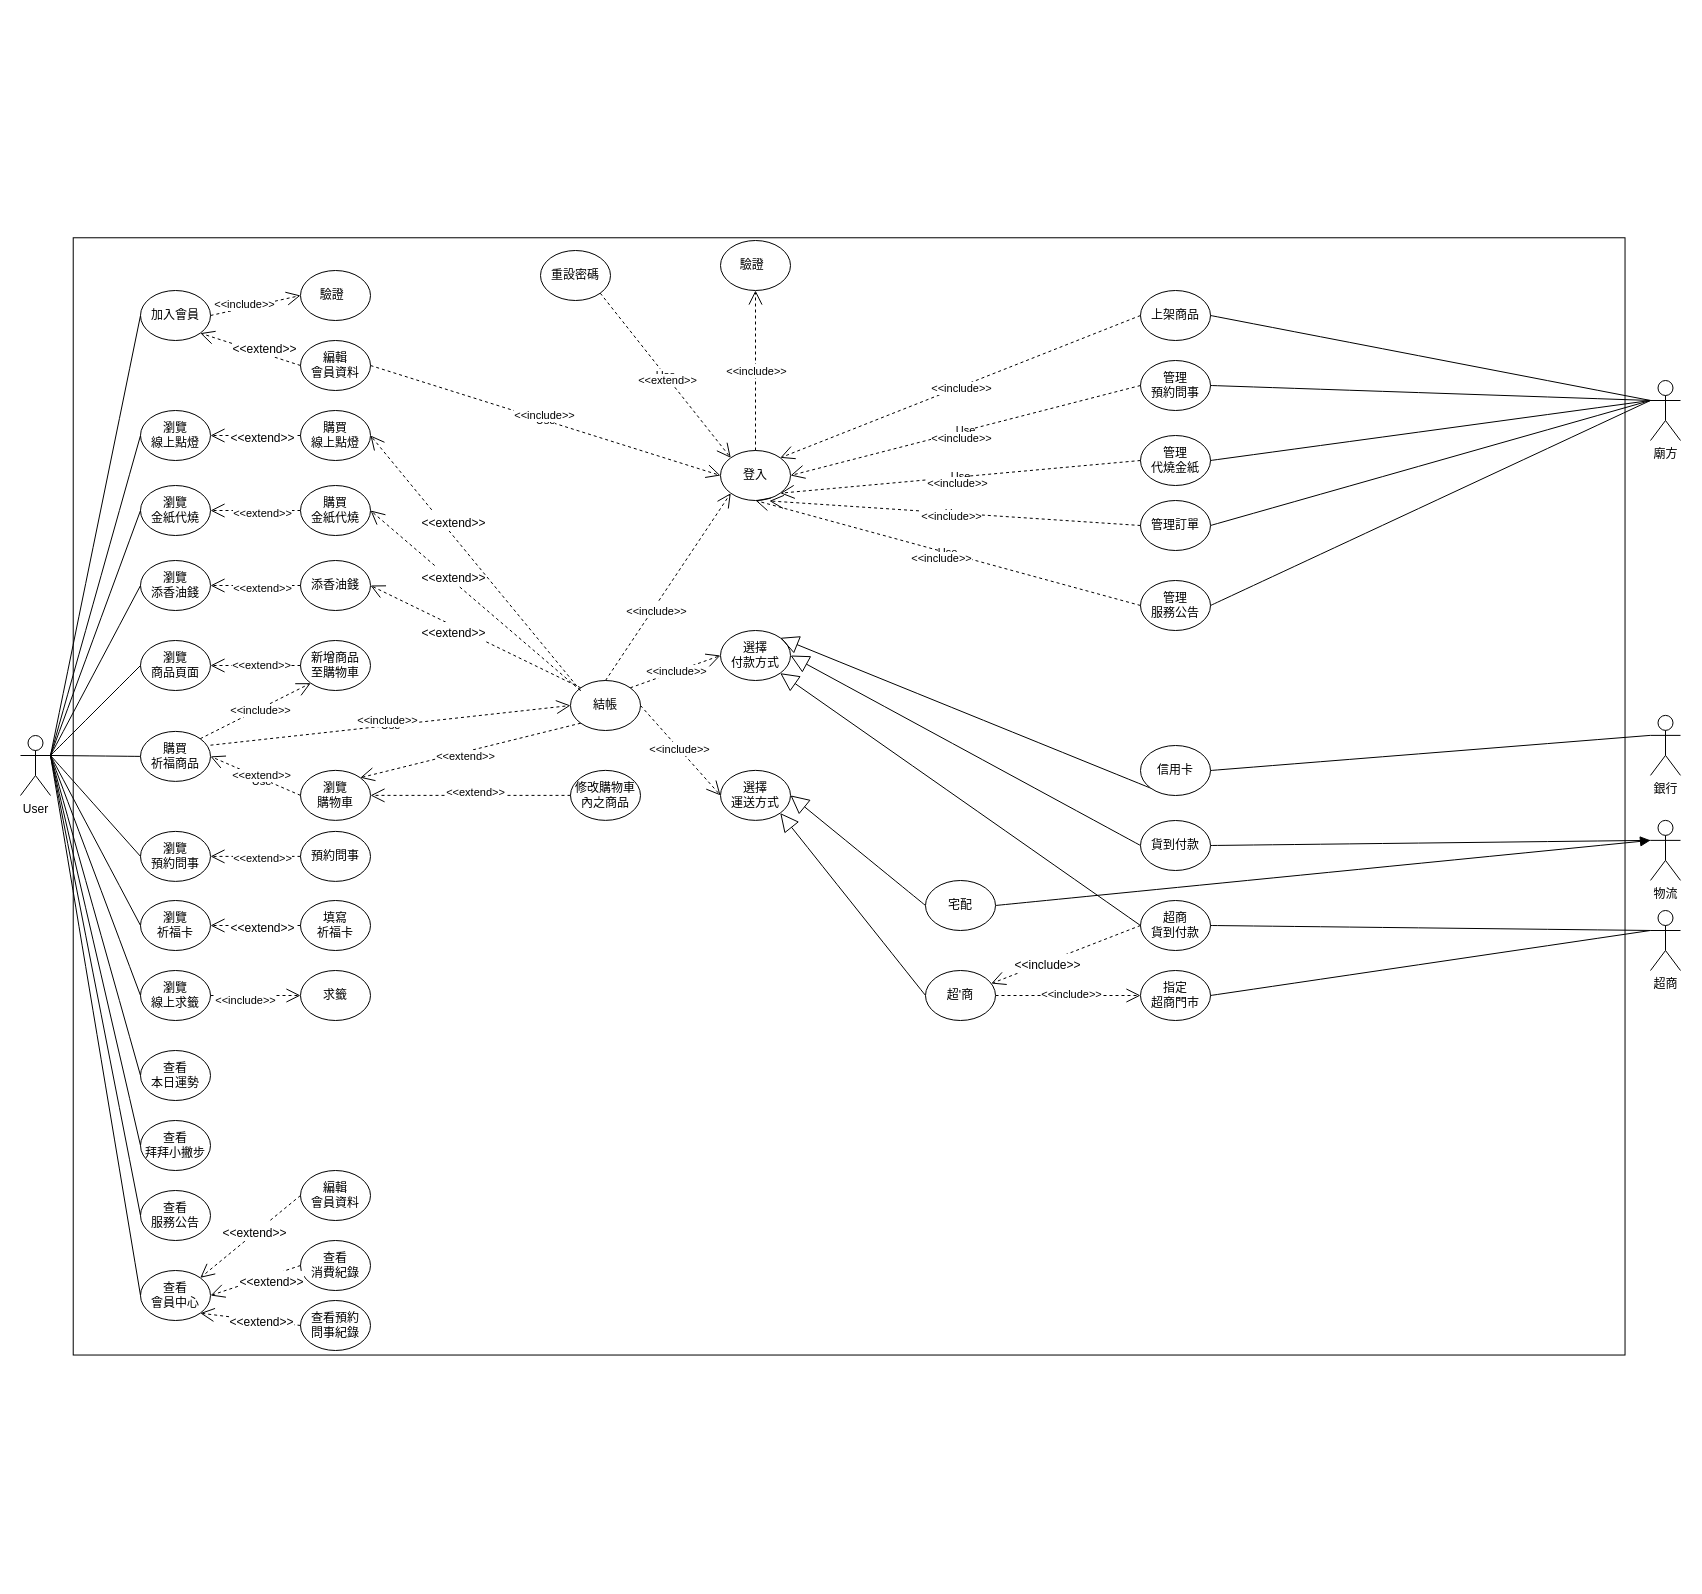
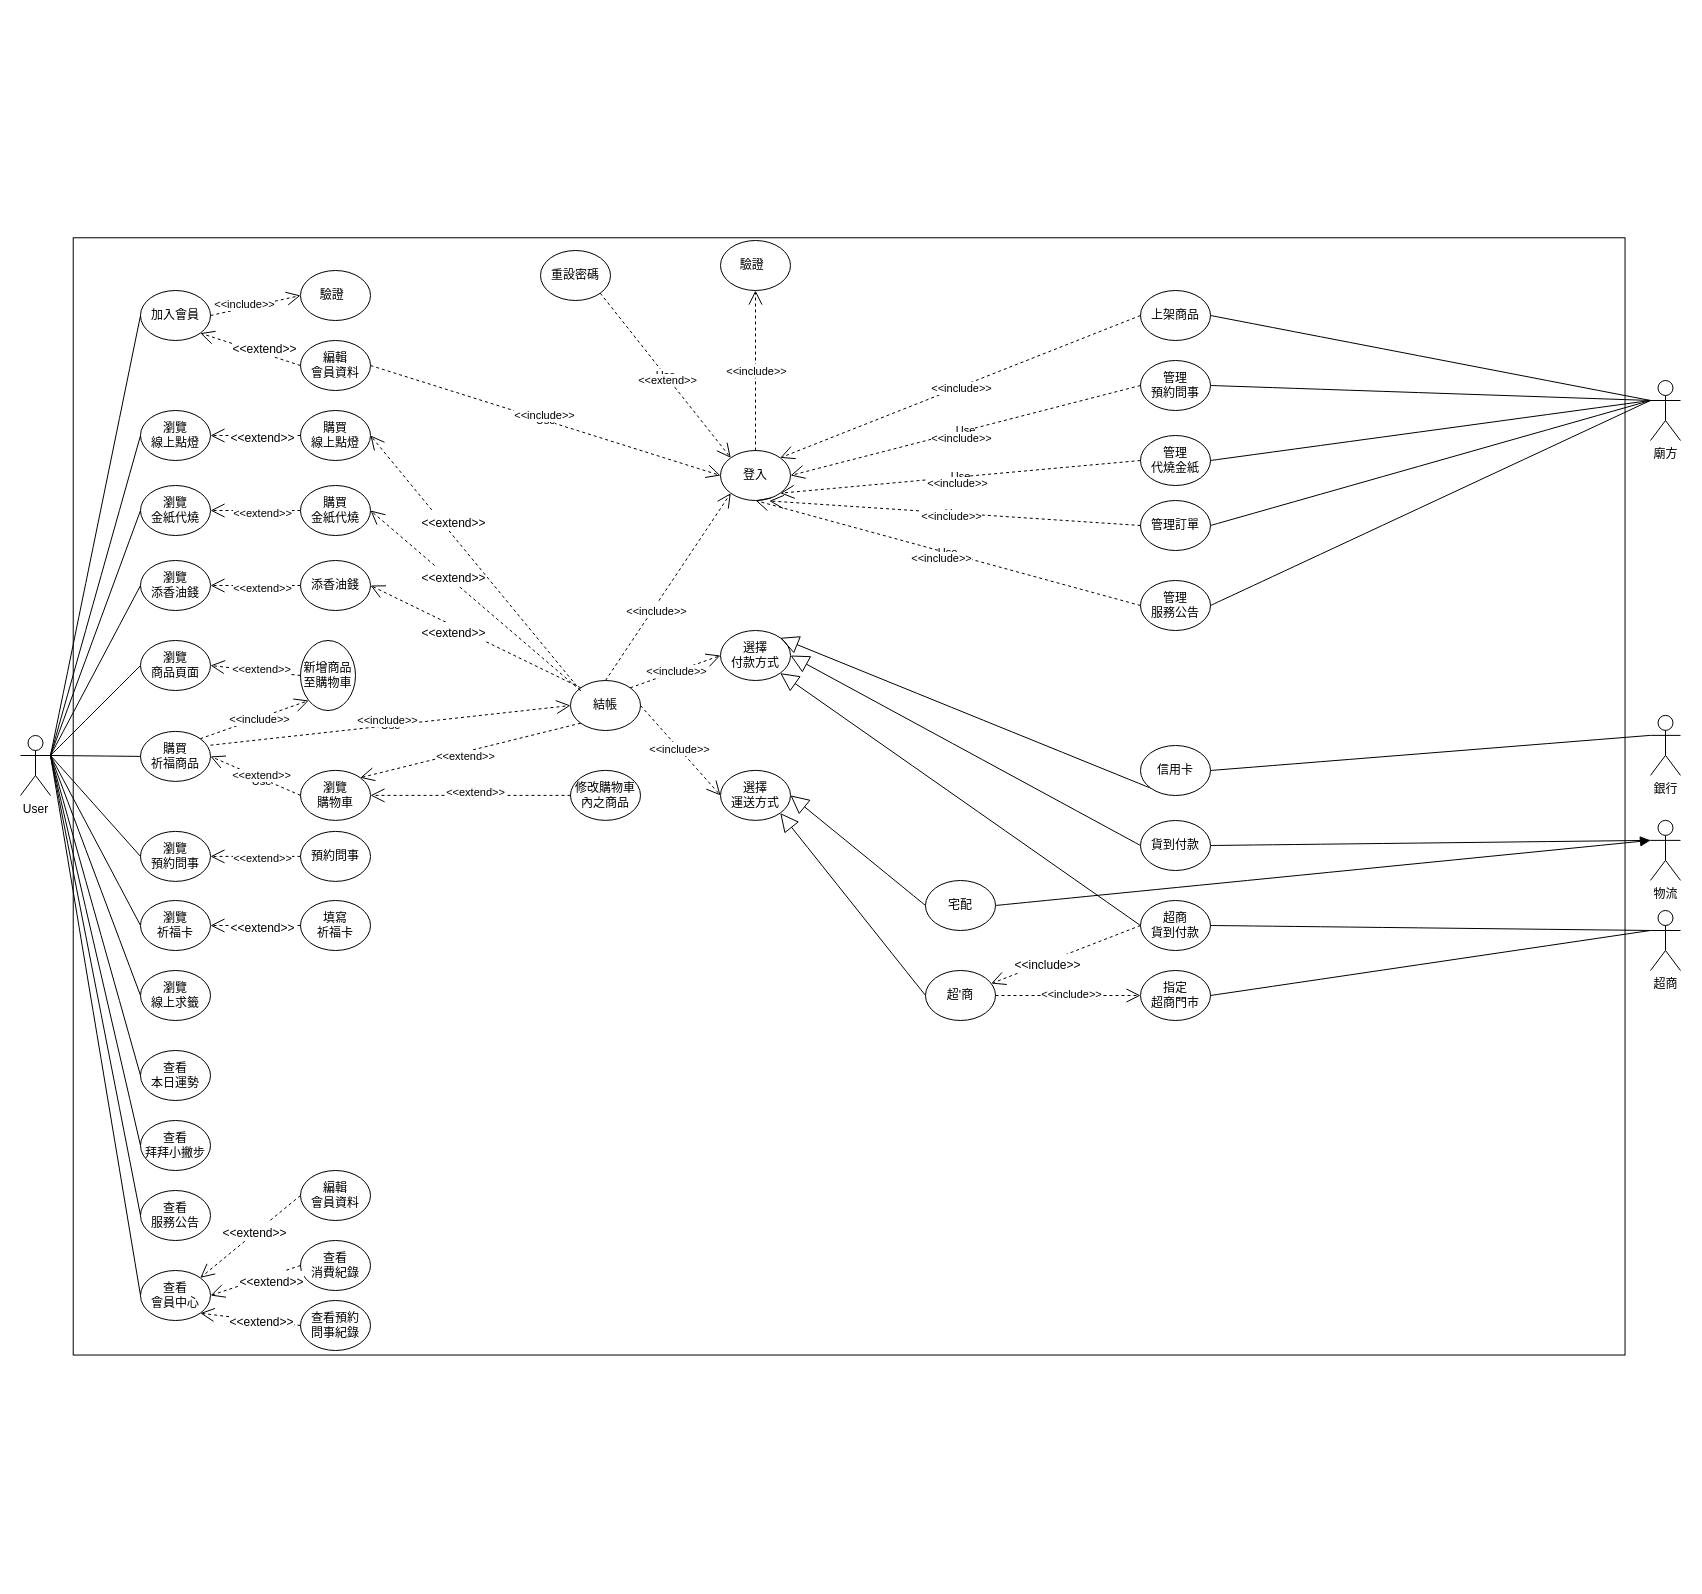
node "新增商品 至購物車": size 70x50 -> 55x70
edge "瀏覽 線上求籤" -> "求籤": removed, label "<<include>>"
node "求籤": removed
